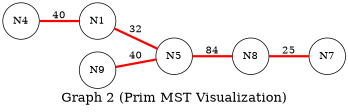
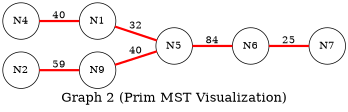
node "N8": label "N8" -> "N6"
node "N2": added
